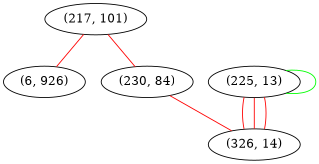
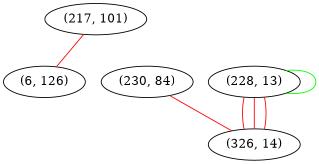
edge "(217, 101)" -- "(230, 84)": removed
node "(6, 926)": label "(6, 926)" -> "(6, 126)"
node "(225, 13)": label "(225, 13)" -> "(228, 13)"
